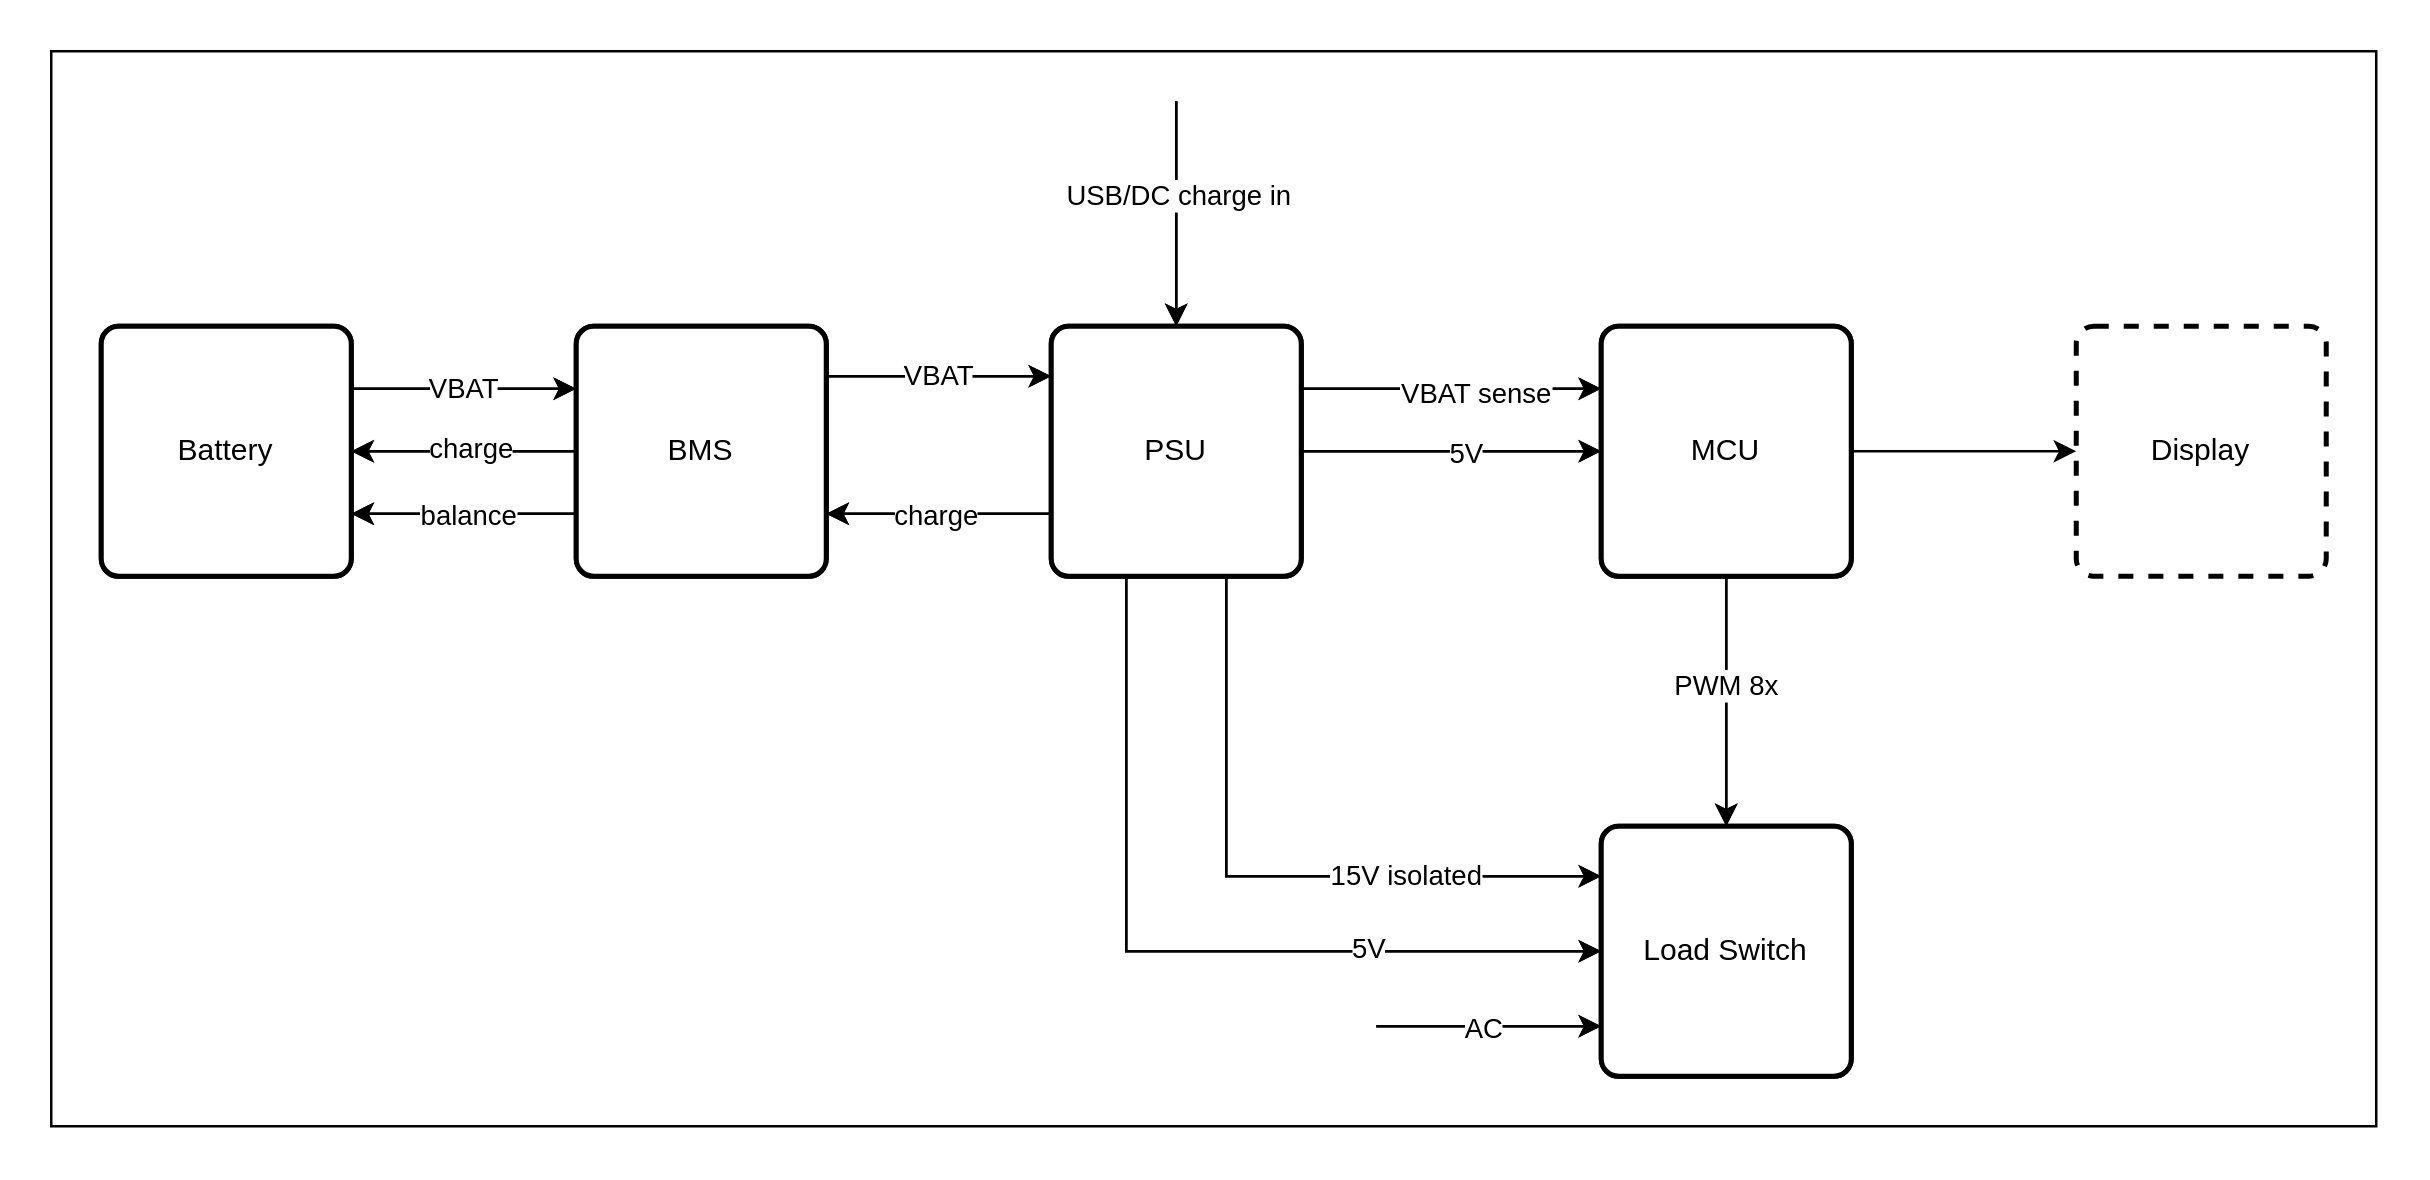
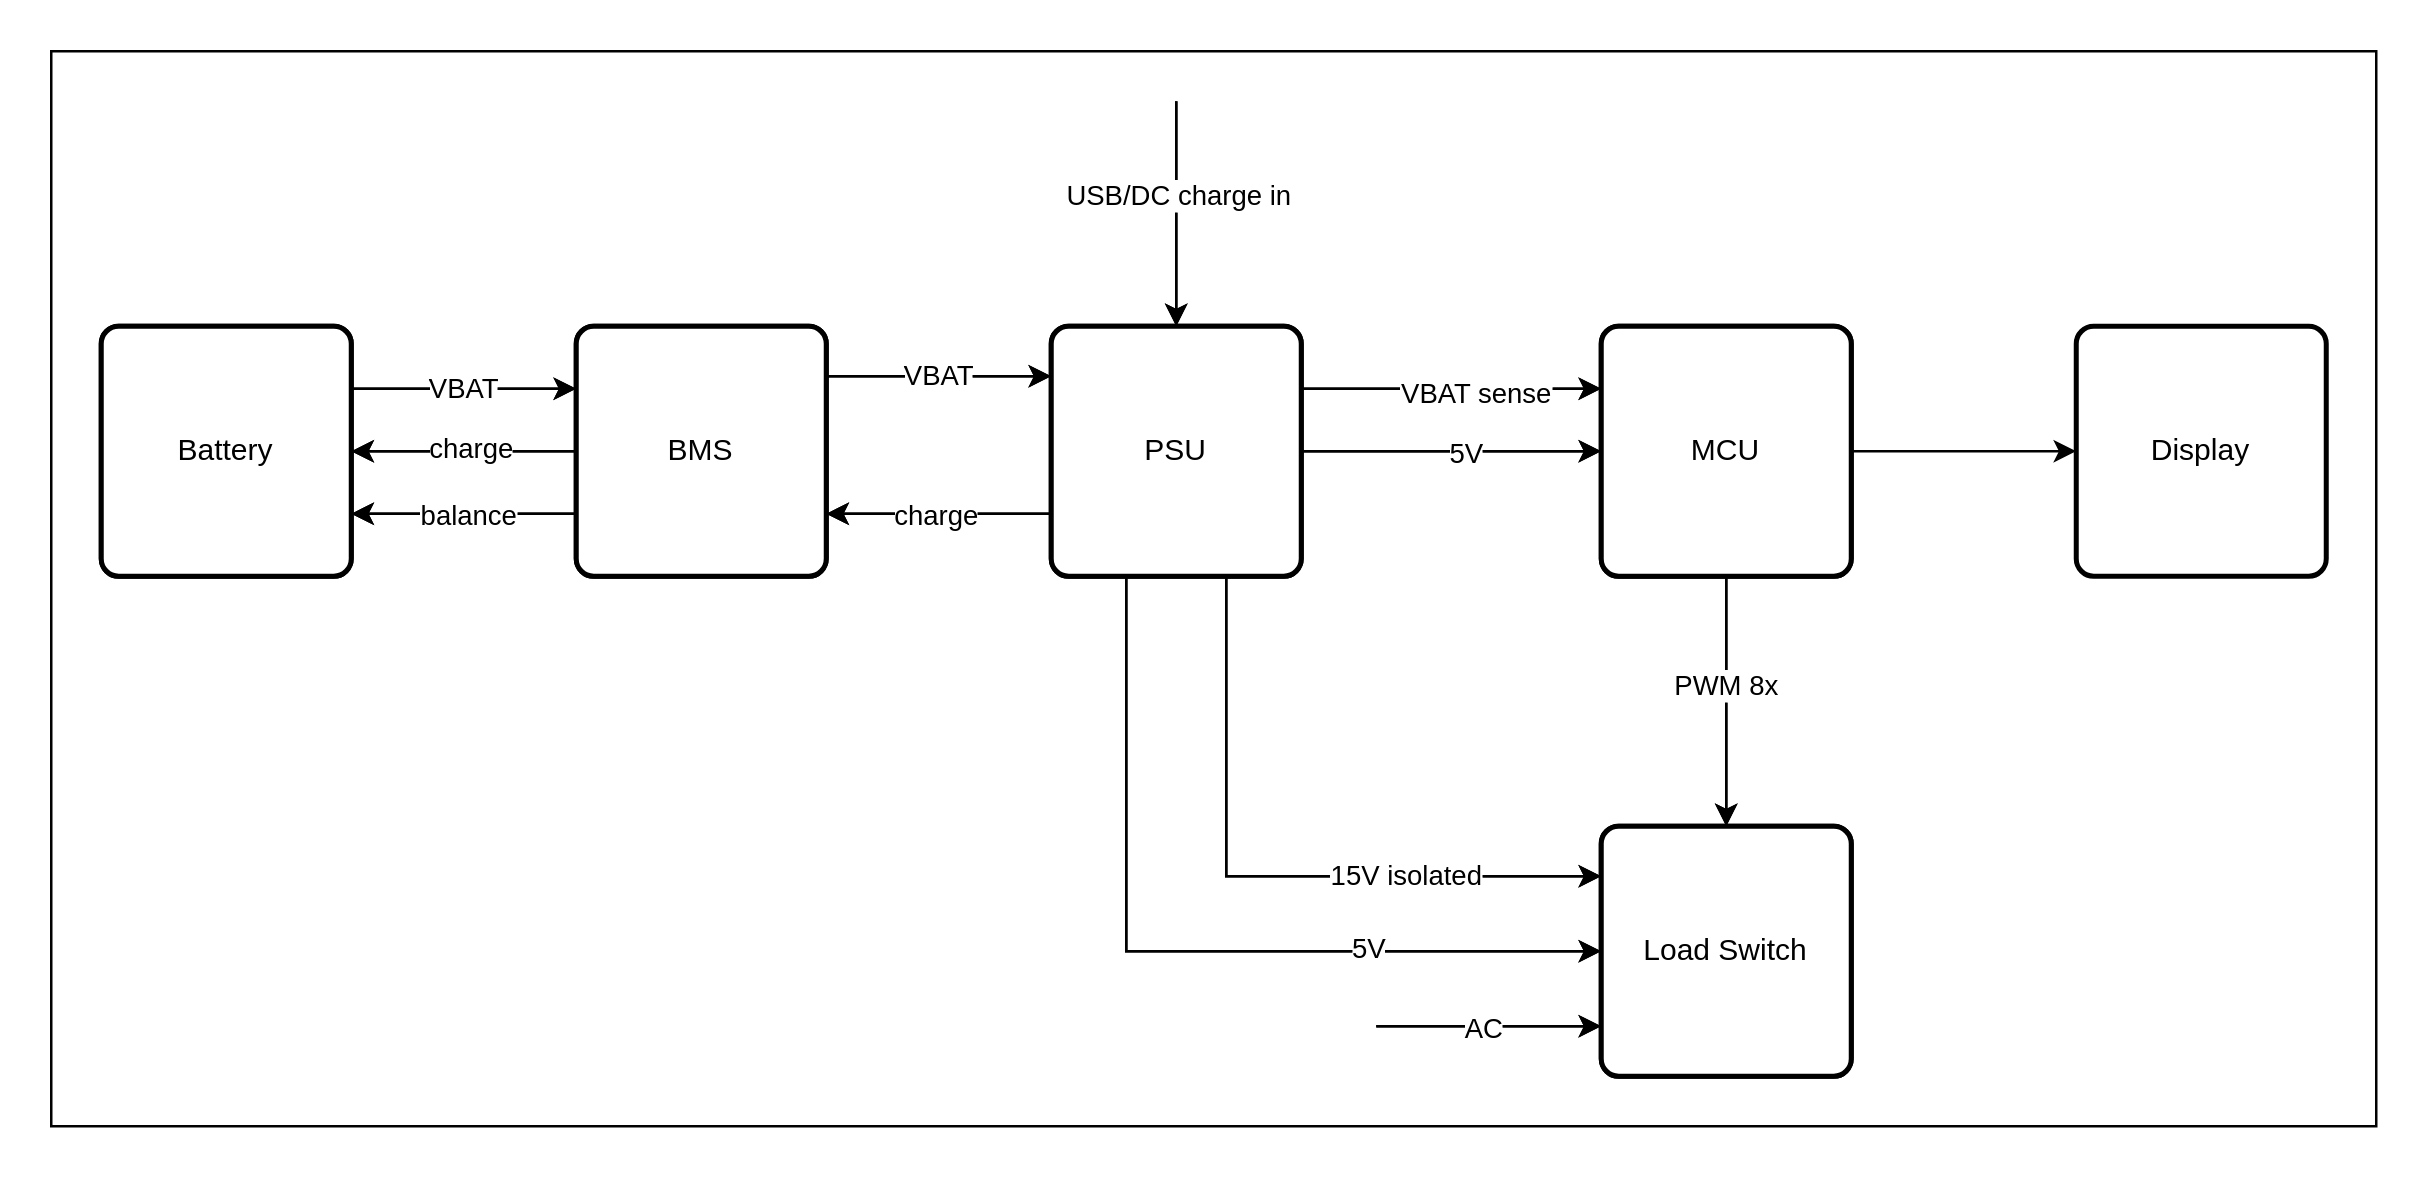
node "Display": style dashed -> solid
